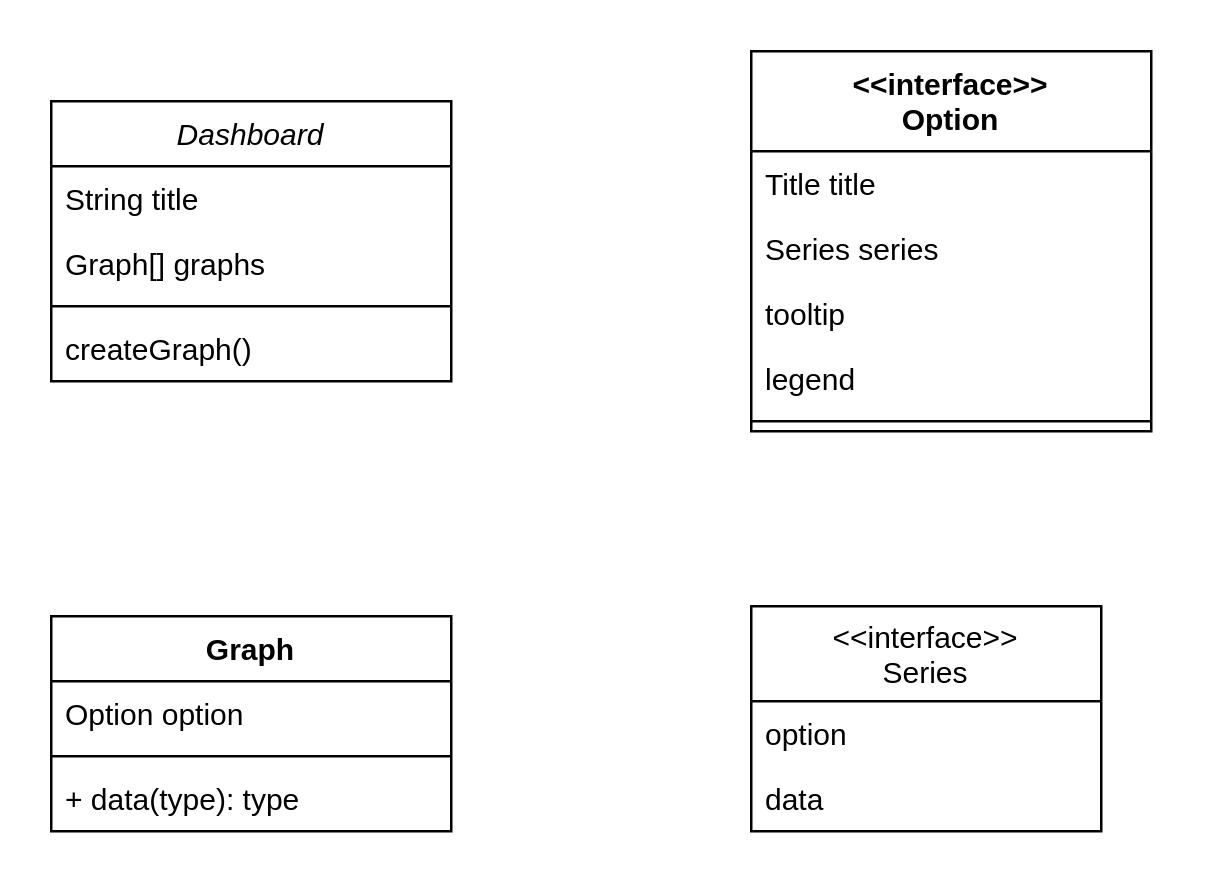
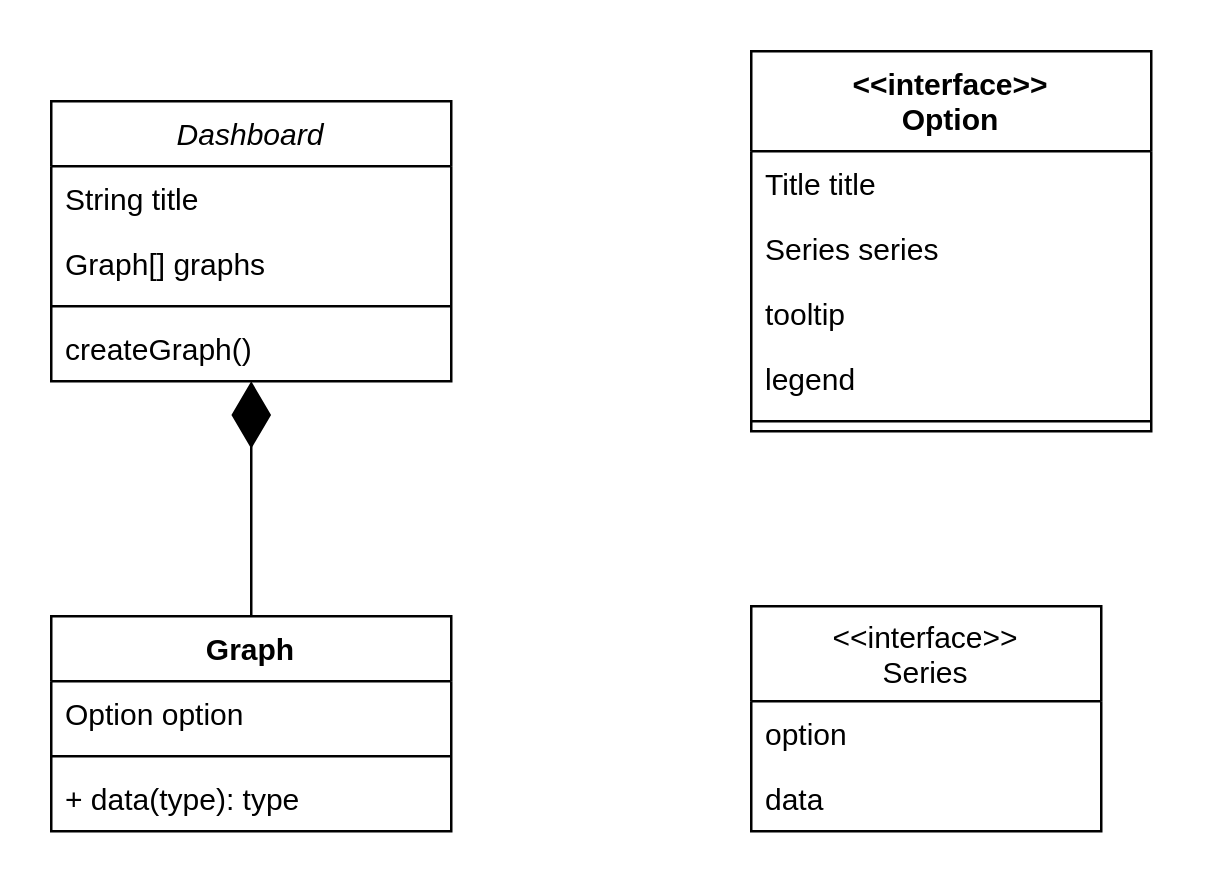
edge "Graph" -> "createGraph()": added
